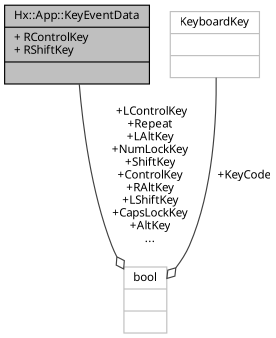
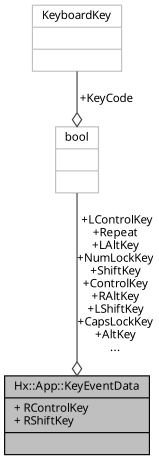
edge "Hx::App::KeyEventData" -> "bool": reversed
